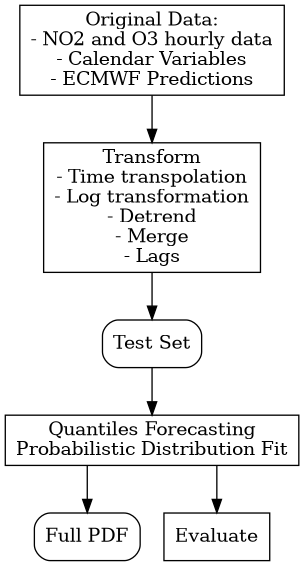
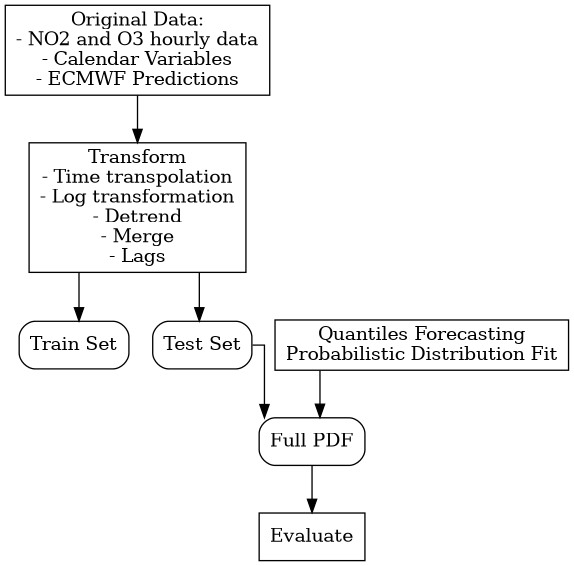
node "Train Set": added
edge "Test Set" -> "Quantiles Forecasting Probabilistic Distribution Fit": now "Test Set" -> "Full PDF"
edge "Quantiles Forecasting Probabilistic Distribution Fit" -> "Evaluate": now "Full PDF" -> "Evaluate"
